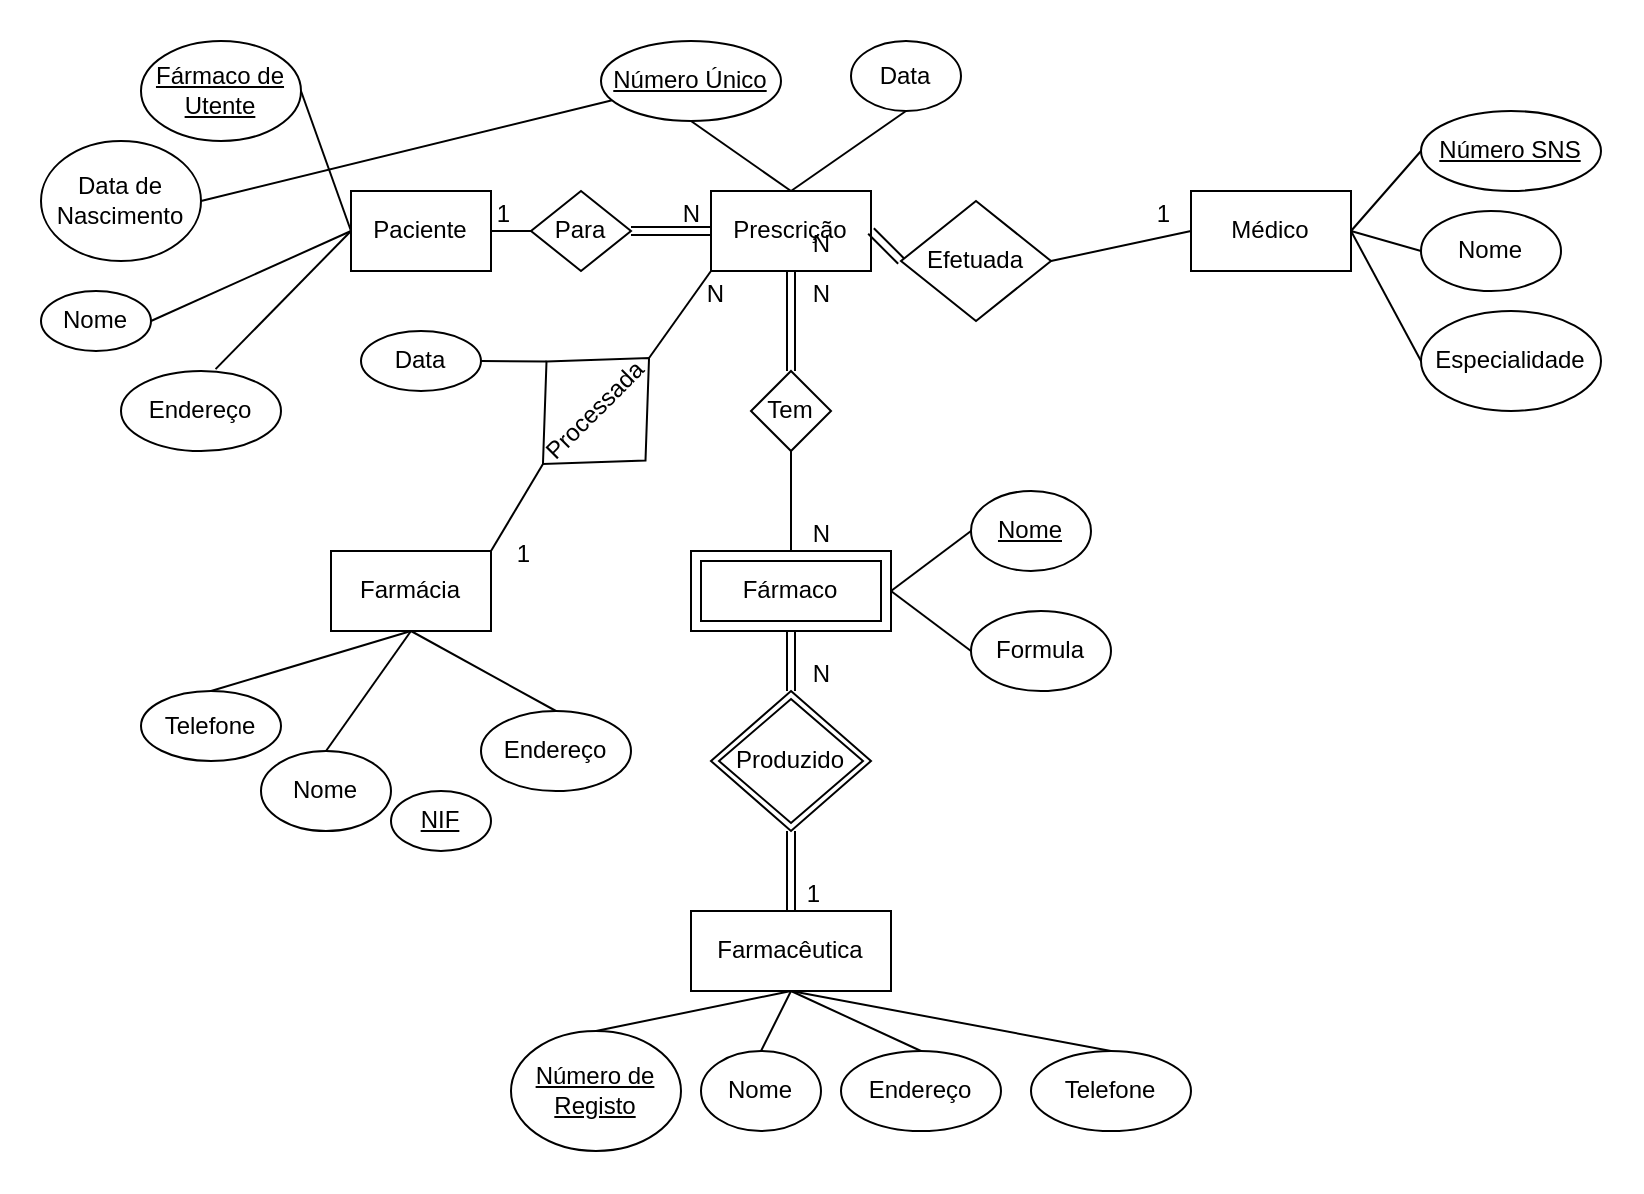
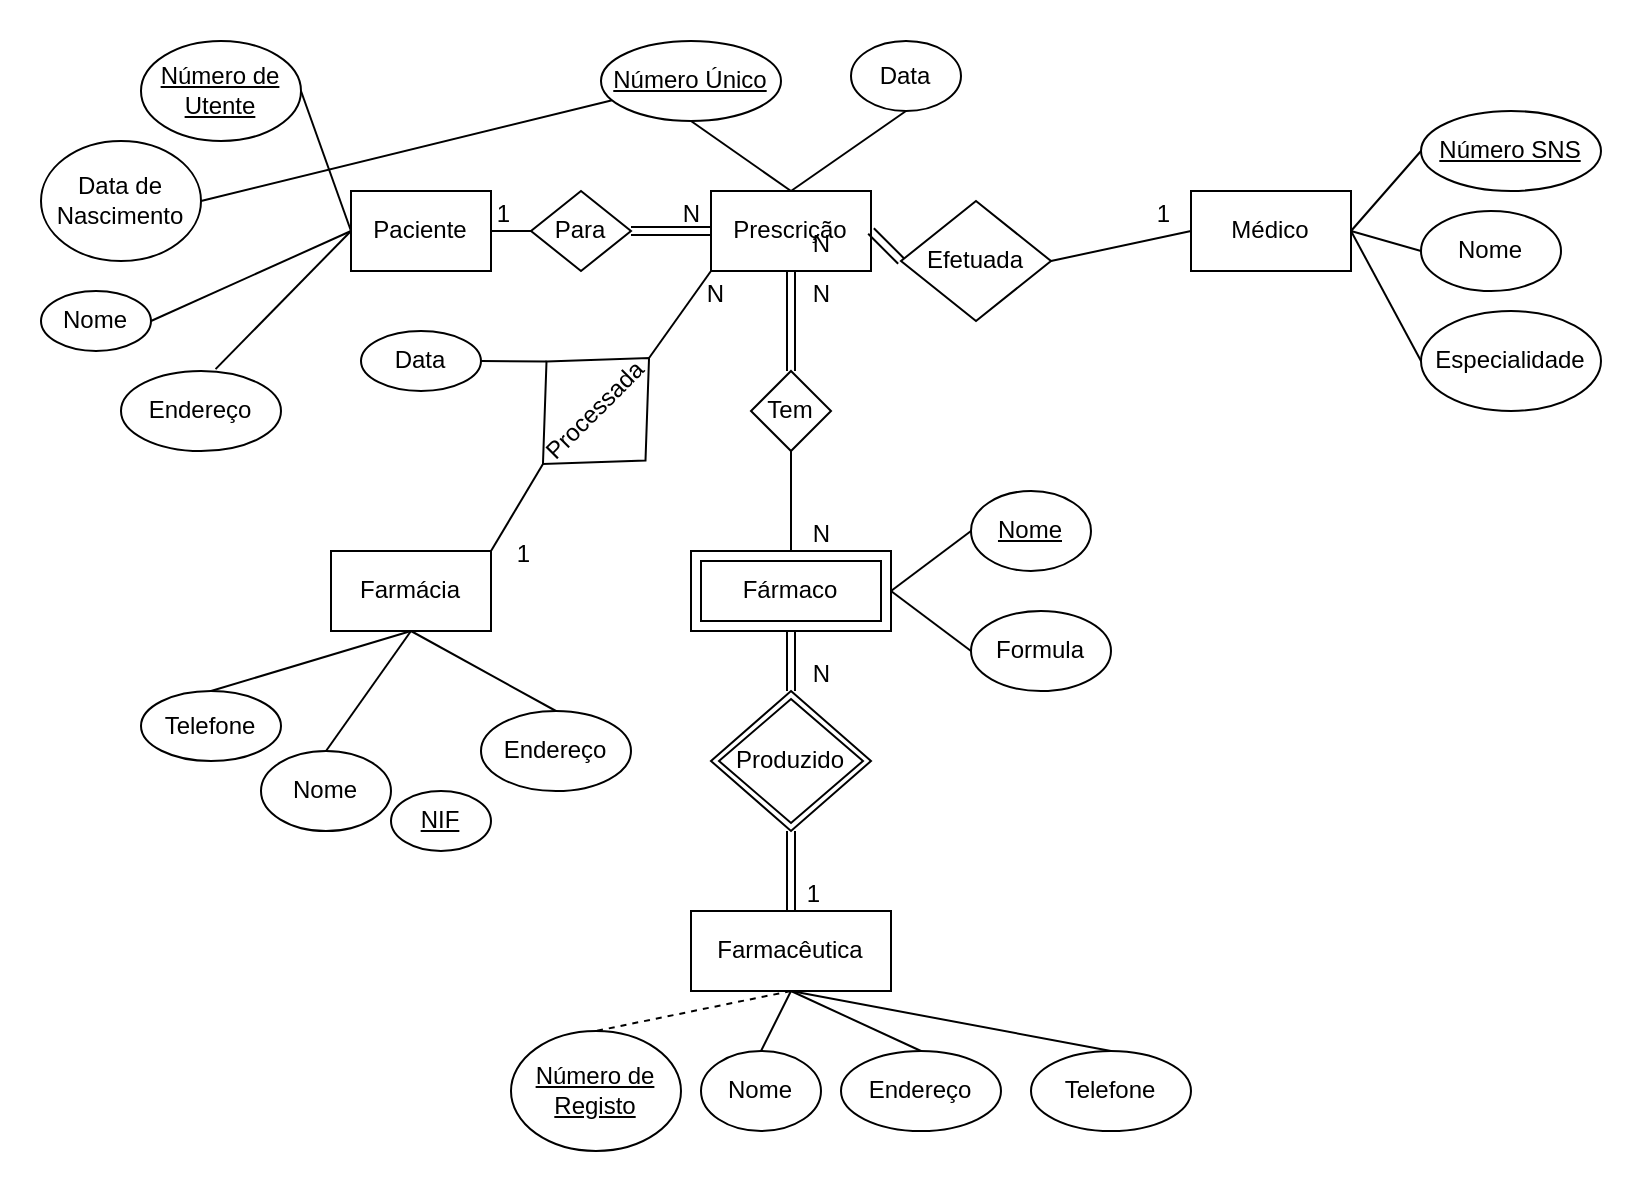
node "Fármaco de Utente": label "Fármaco de Utente" -> "Número de Utente"
edge "Farmacêutica" -- "Número de Registo": style solid -> dashed
